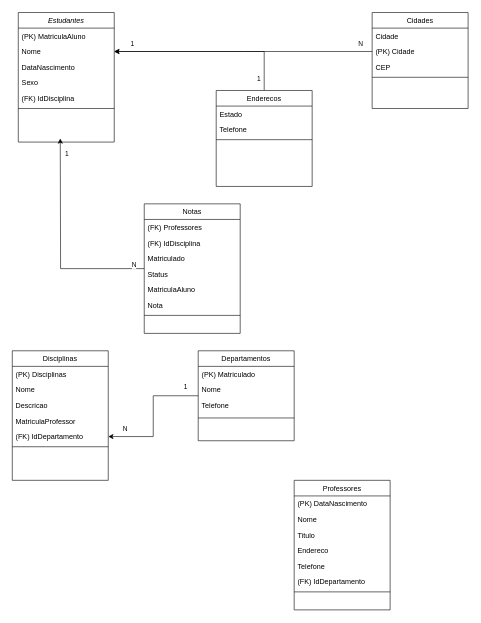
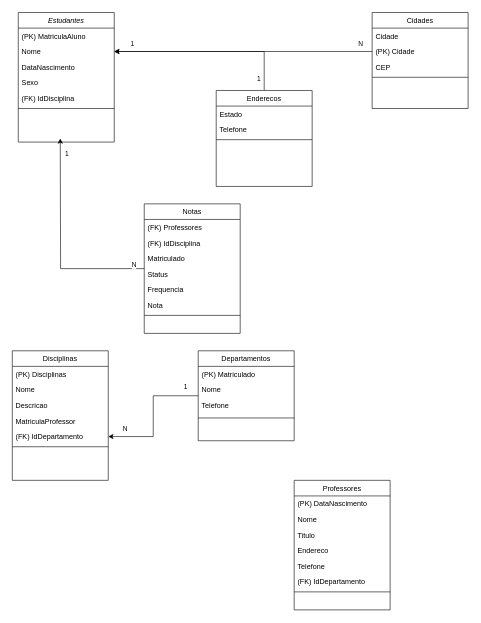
node "MatriculaAluno": label "MatriculaAluno" -> "Frequencia"
